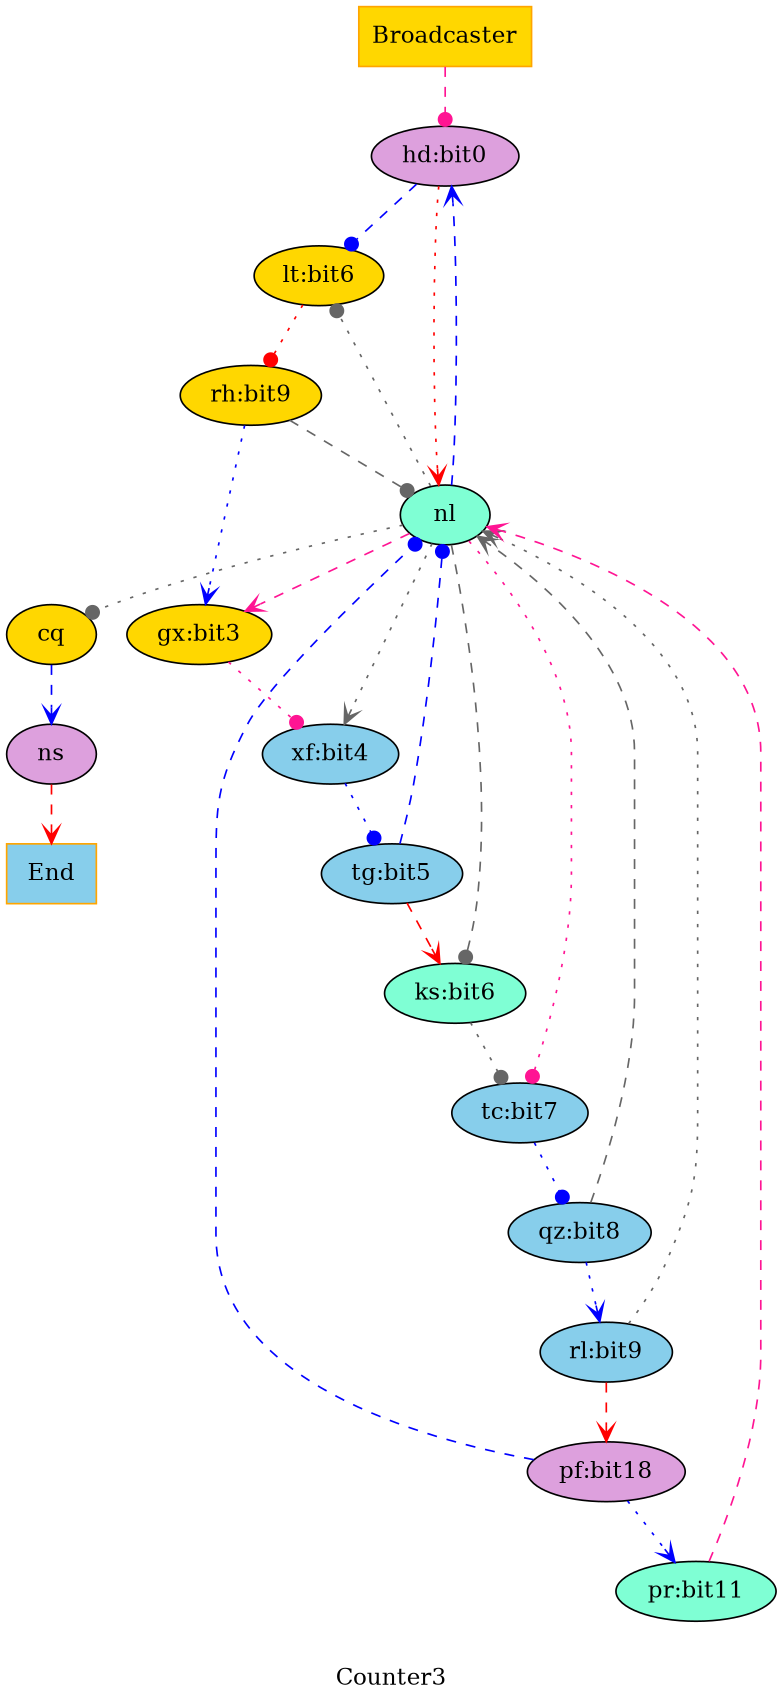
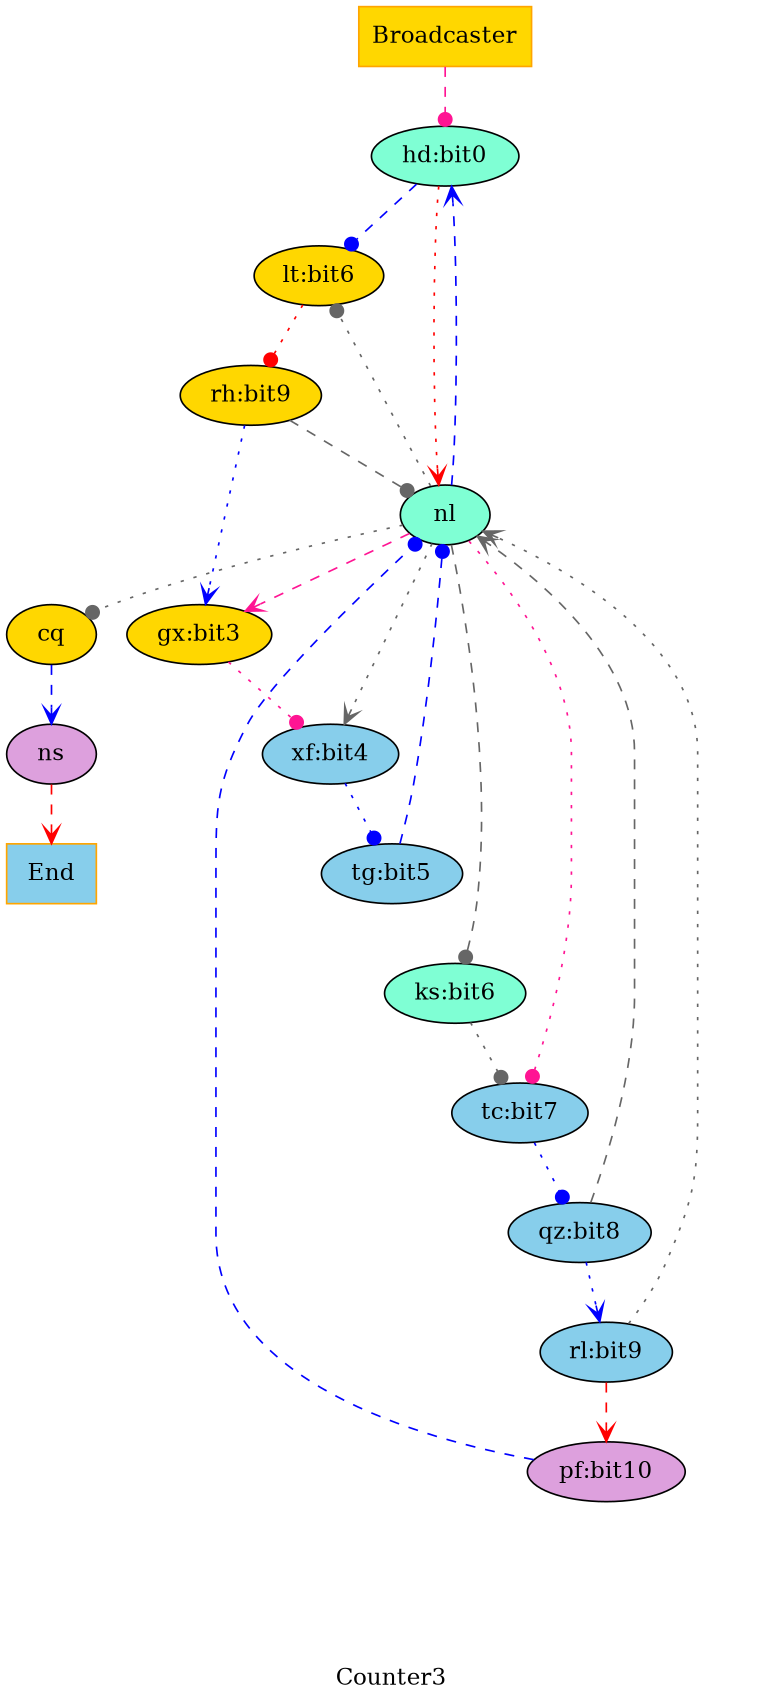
node "hd:bit0": fillcolor plum -> aquamarine
edge "tg:bit5" -> "ks:bit6": removed
node "pf:bit18": label "pf:bit18" -> "pf:bit10"
node "pr:bit11": removed
